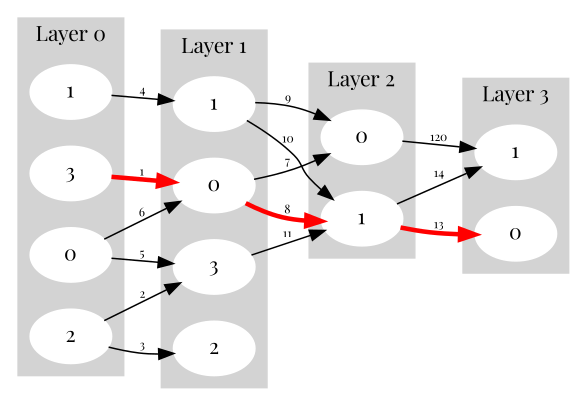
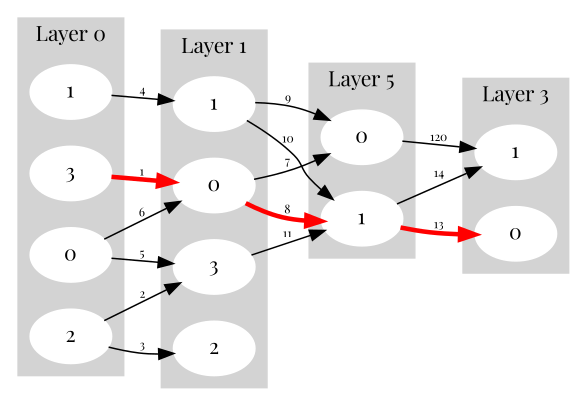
cluster "Layer 2": label "Layer 2" -> "Layer 5"
